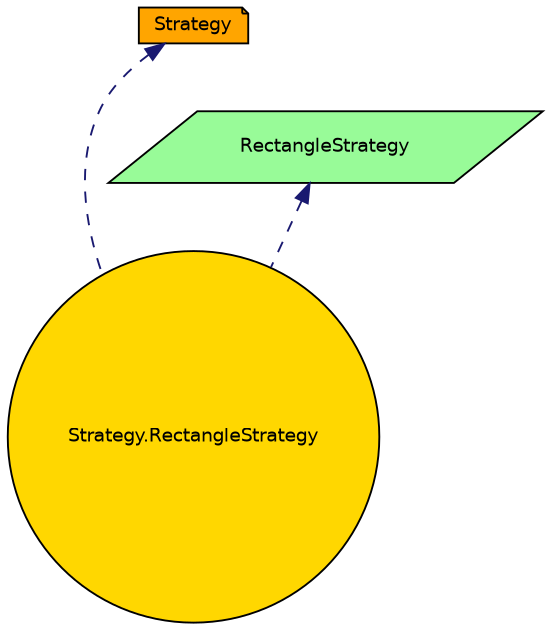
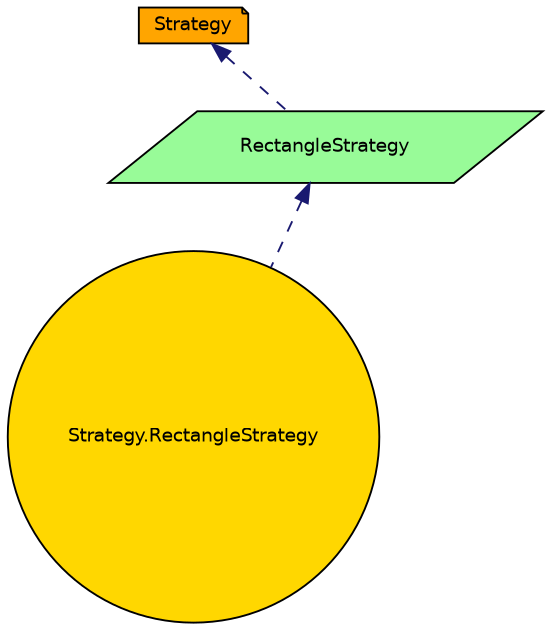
edge "Strategy.RectangleStrategy" -> "Strategy": now "RectangleStrategy" -> "Strategy"
